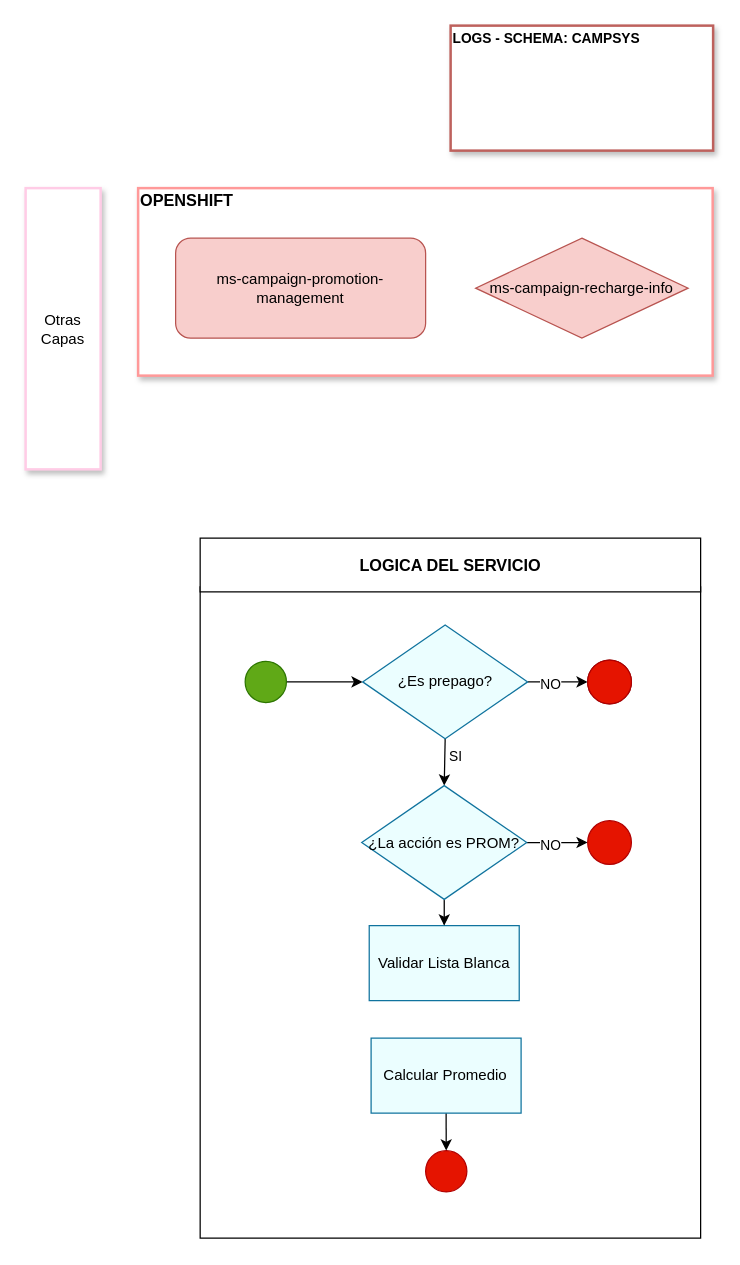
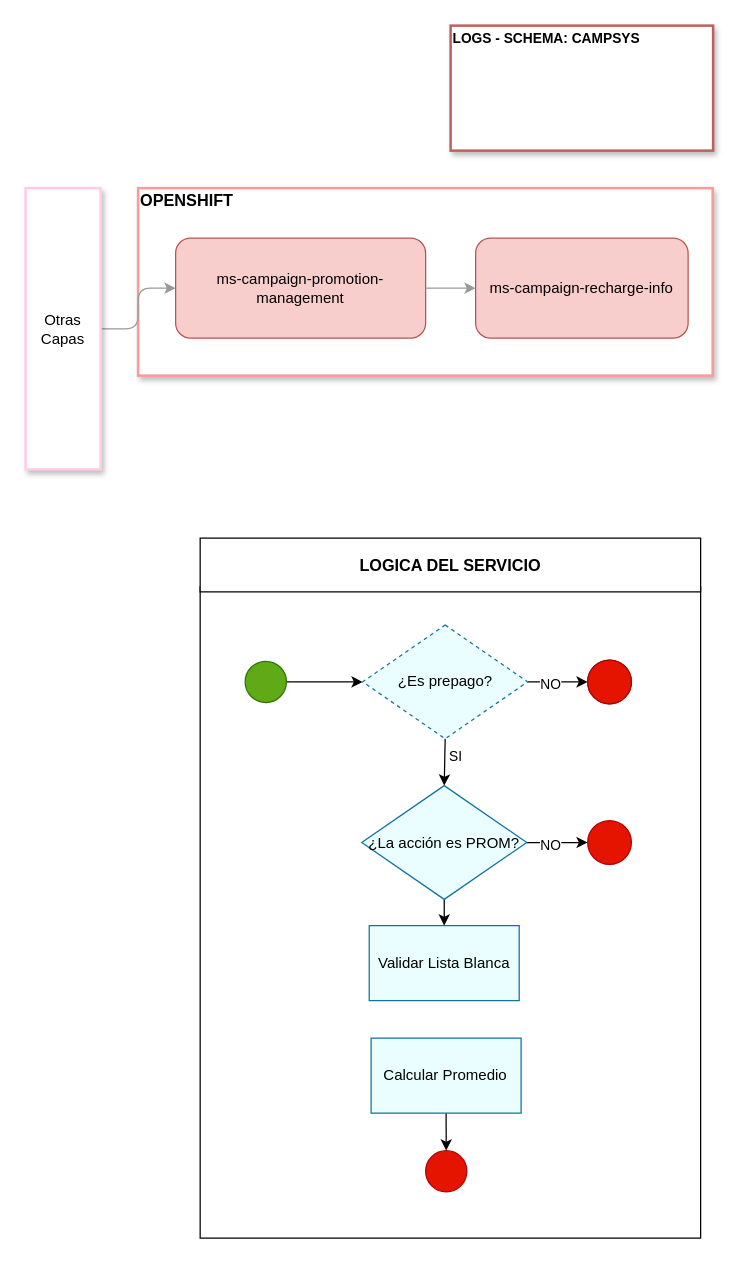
edge "ms-campaign-promotion-management" -> "ms-campaign-recharge-info": added
node "ms-campaign-recharge-info": shape diamond -> rounded rectangle
edge "Otras Capas" -> "ms-campaign-promotion-management": added
node "¿Es prepago?": style solid -> dashed
